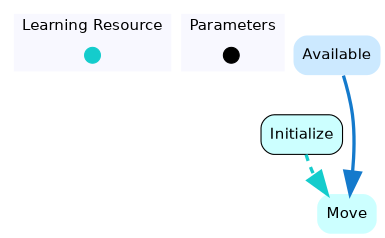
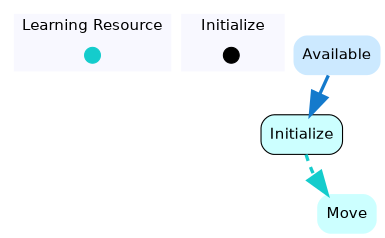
cluster "Parameters": label "Parameters" -> "Initialize"
edge "Available" -> "Move": now "Available" -> "Initialize"
